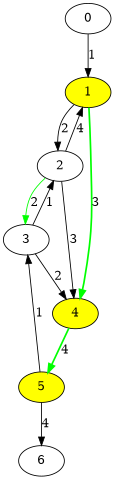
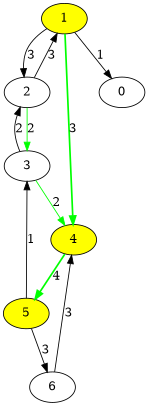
edge "0" -> "1": reversed
edge "1" -> "2": label "2" -> "3"
edge "2" -> "1": label "4" -> "3"
edge "3" -> "2": label "1" -> "2"
edge "2" -> "4": now "6" -> "4"
edge "3" -> "4": color black -> green
edge "5" -> "6": label "4" -> "3"
